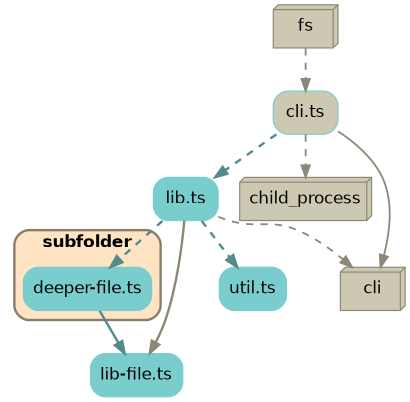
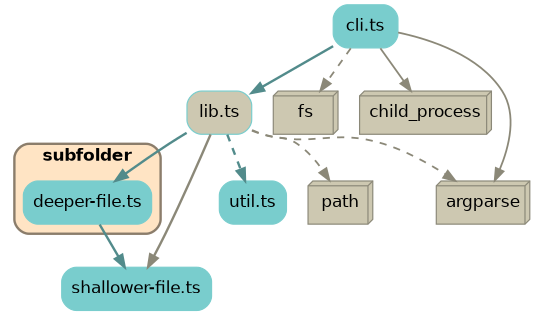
edge "fs" -> "cli.ts": reversed
node "cli.ts": fillcolor cornsilk3 -> darkslategray3
edge "cli.ts" -> "child_process": style dashed -> solid
edge "cli.ts" -> "lib.ts": style dashed -> solid
node "lib.ts": fillcolor darkslategray3 -> cornsilk3
node "path": added
edge "lib.ts" -> "deeper-file.ts": style dashed -> solid
node "cli": label "cli" -> "argparse"
node "lib-file.ts": label "lib-file.ts" -> "shallower-file.ts"
